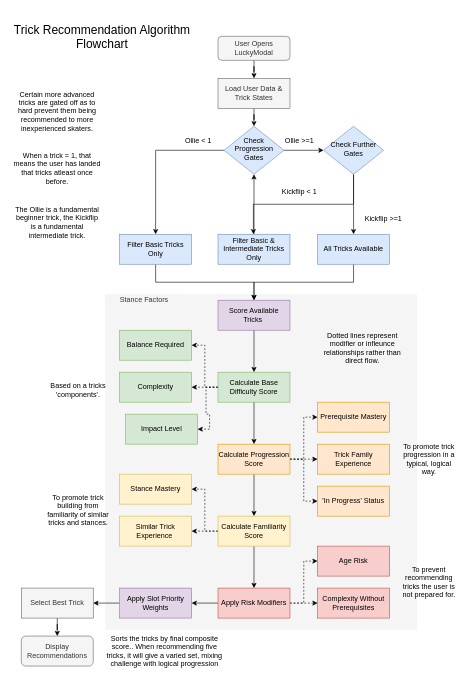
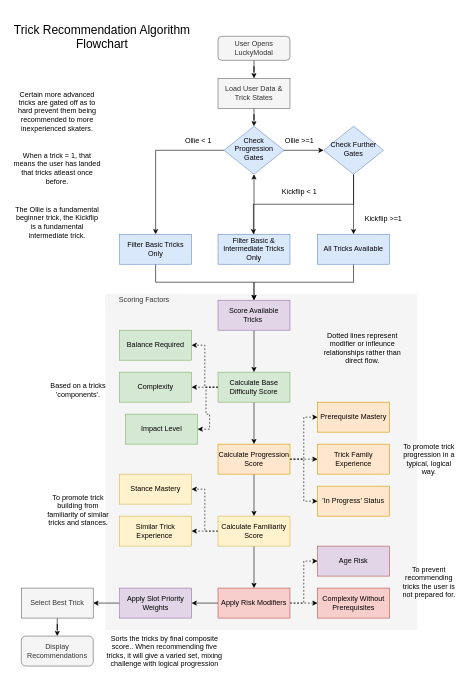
node "Stance Factors": label "Stance Factors" -> "Scoring Factors"
node "Age Risk": fillcolor #f8cecc -> #e1d5e7
